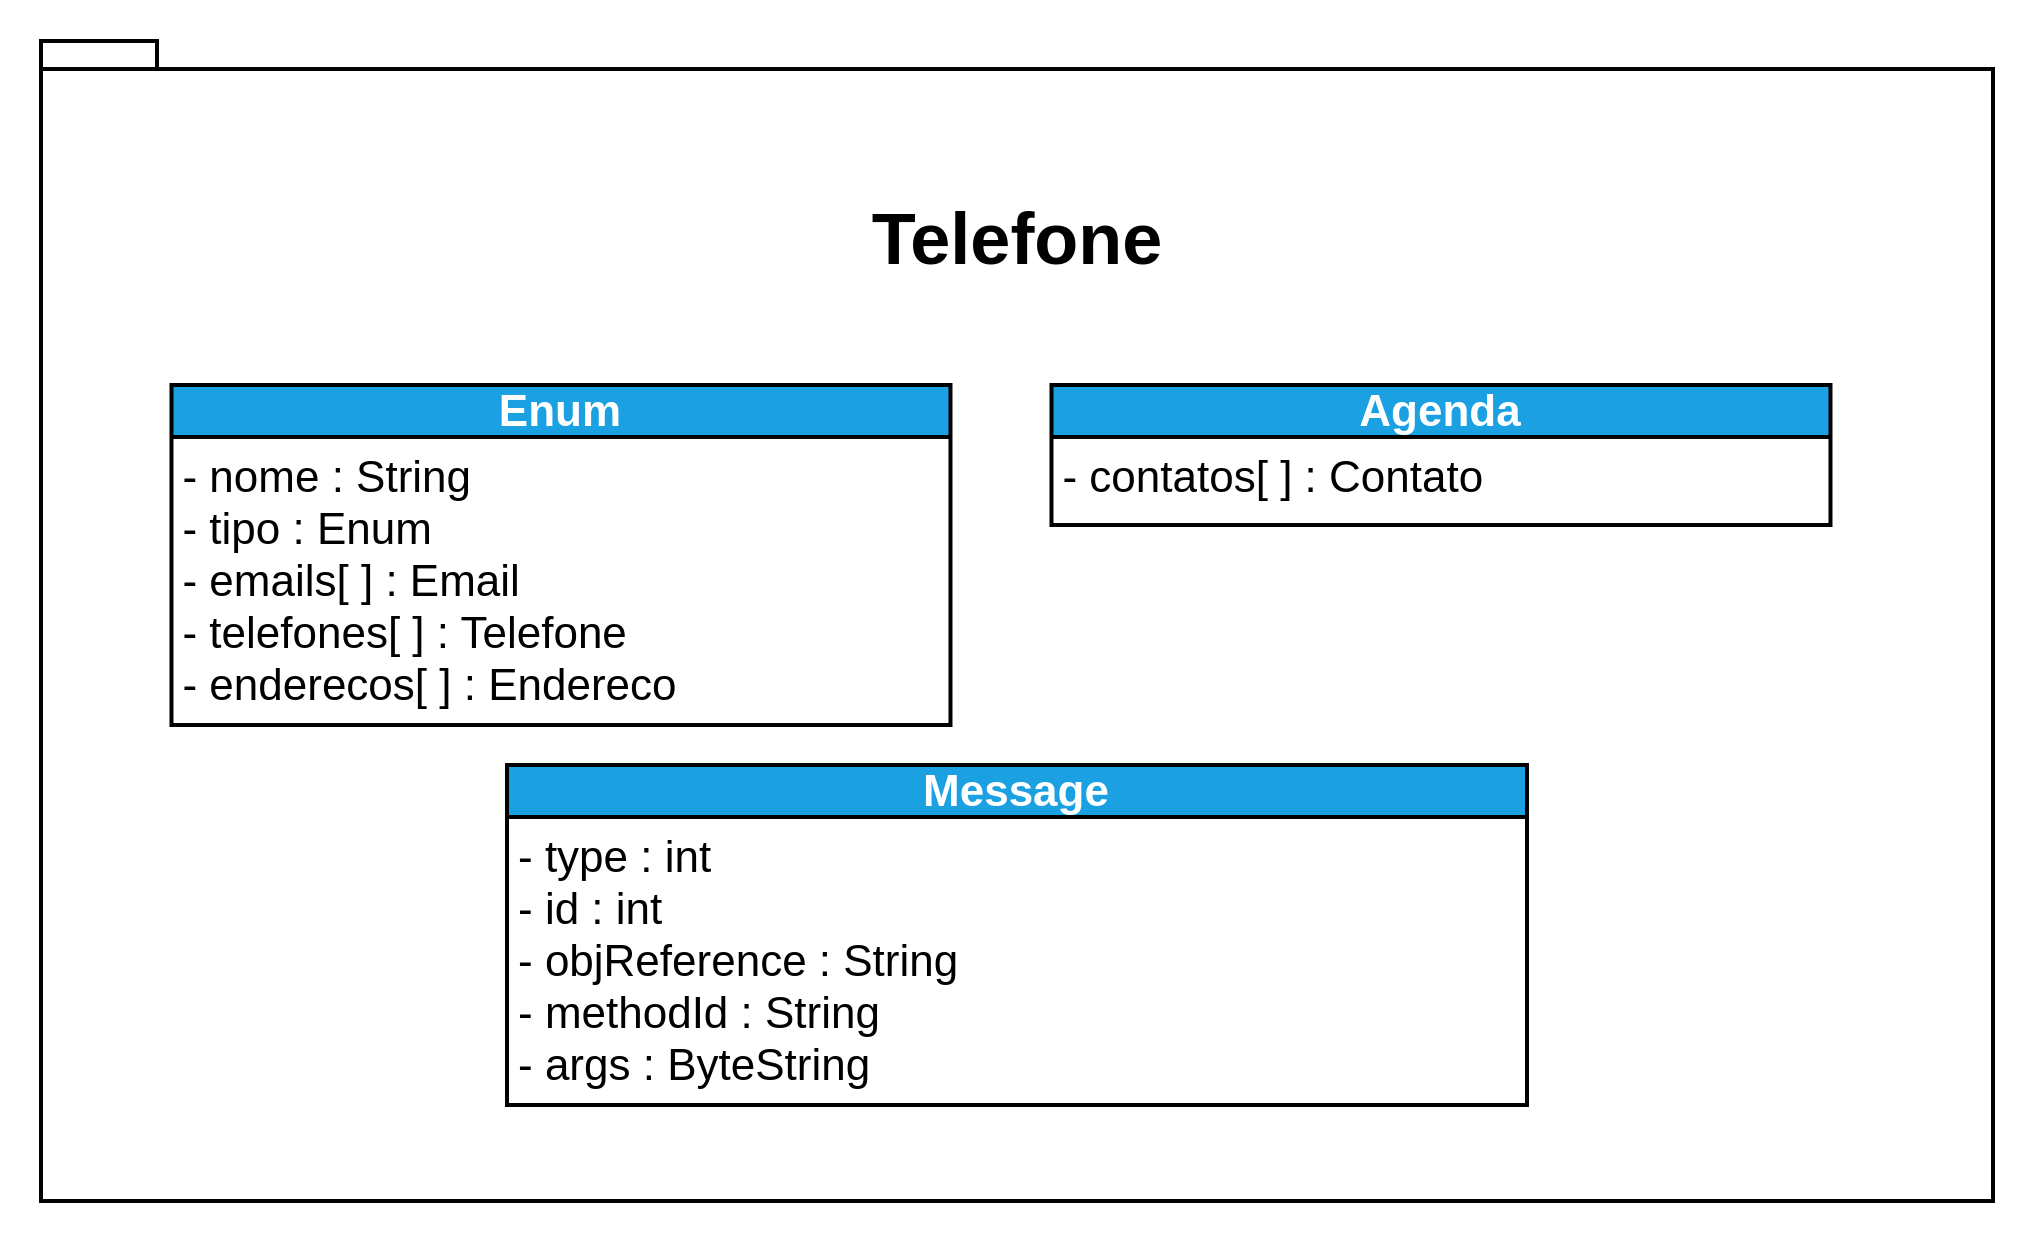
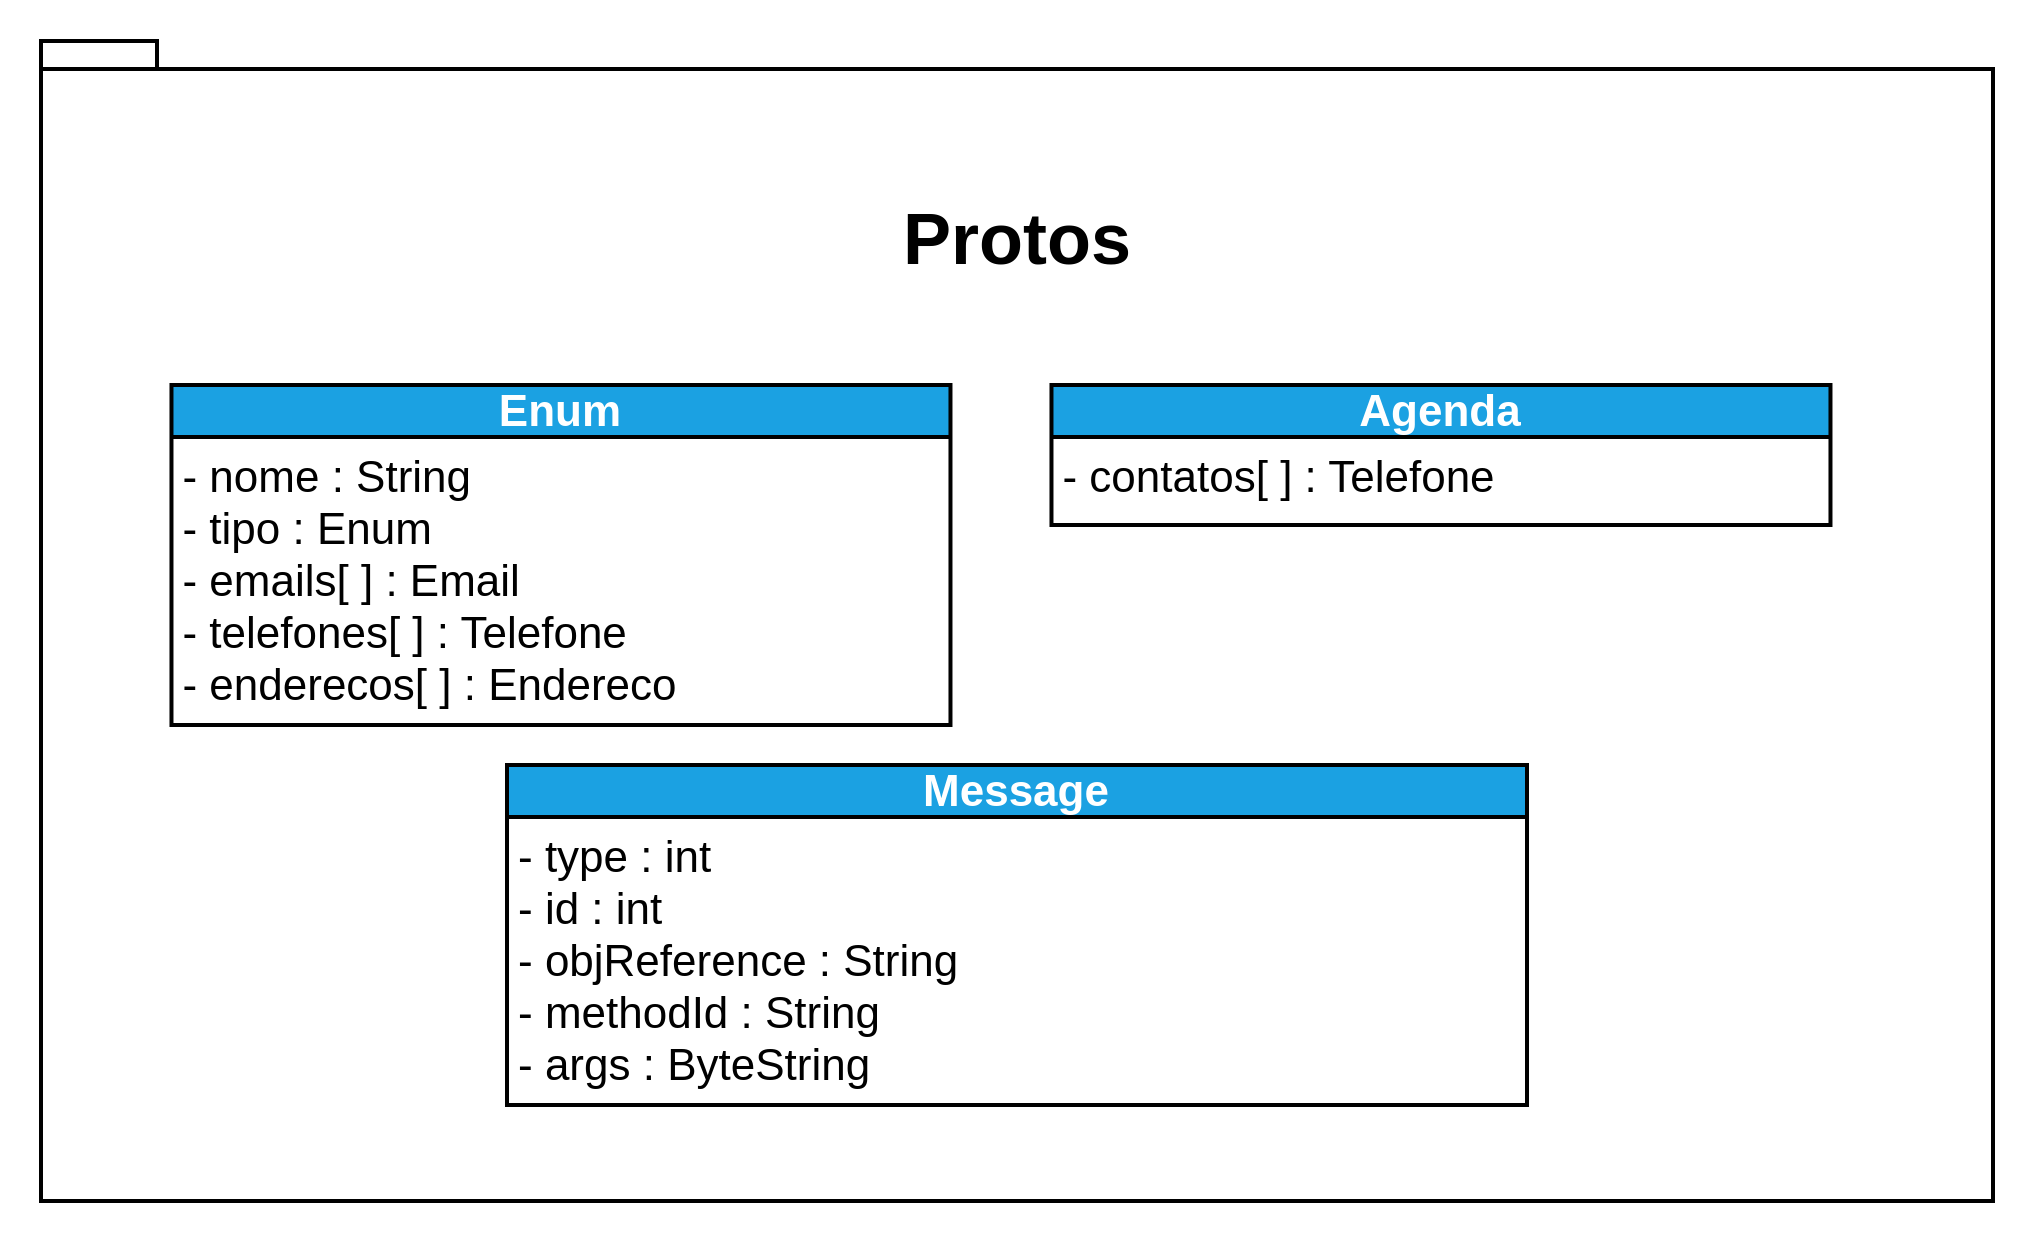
node "Telefone": label "Telefone" -> "Protos"
node "- contatos[ ] : Contato": label "- contatos[ ] : Contato" -> "- contatos[ ] : Telefone"
